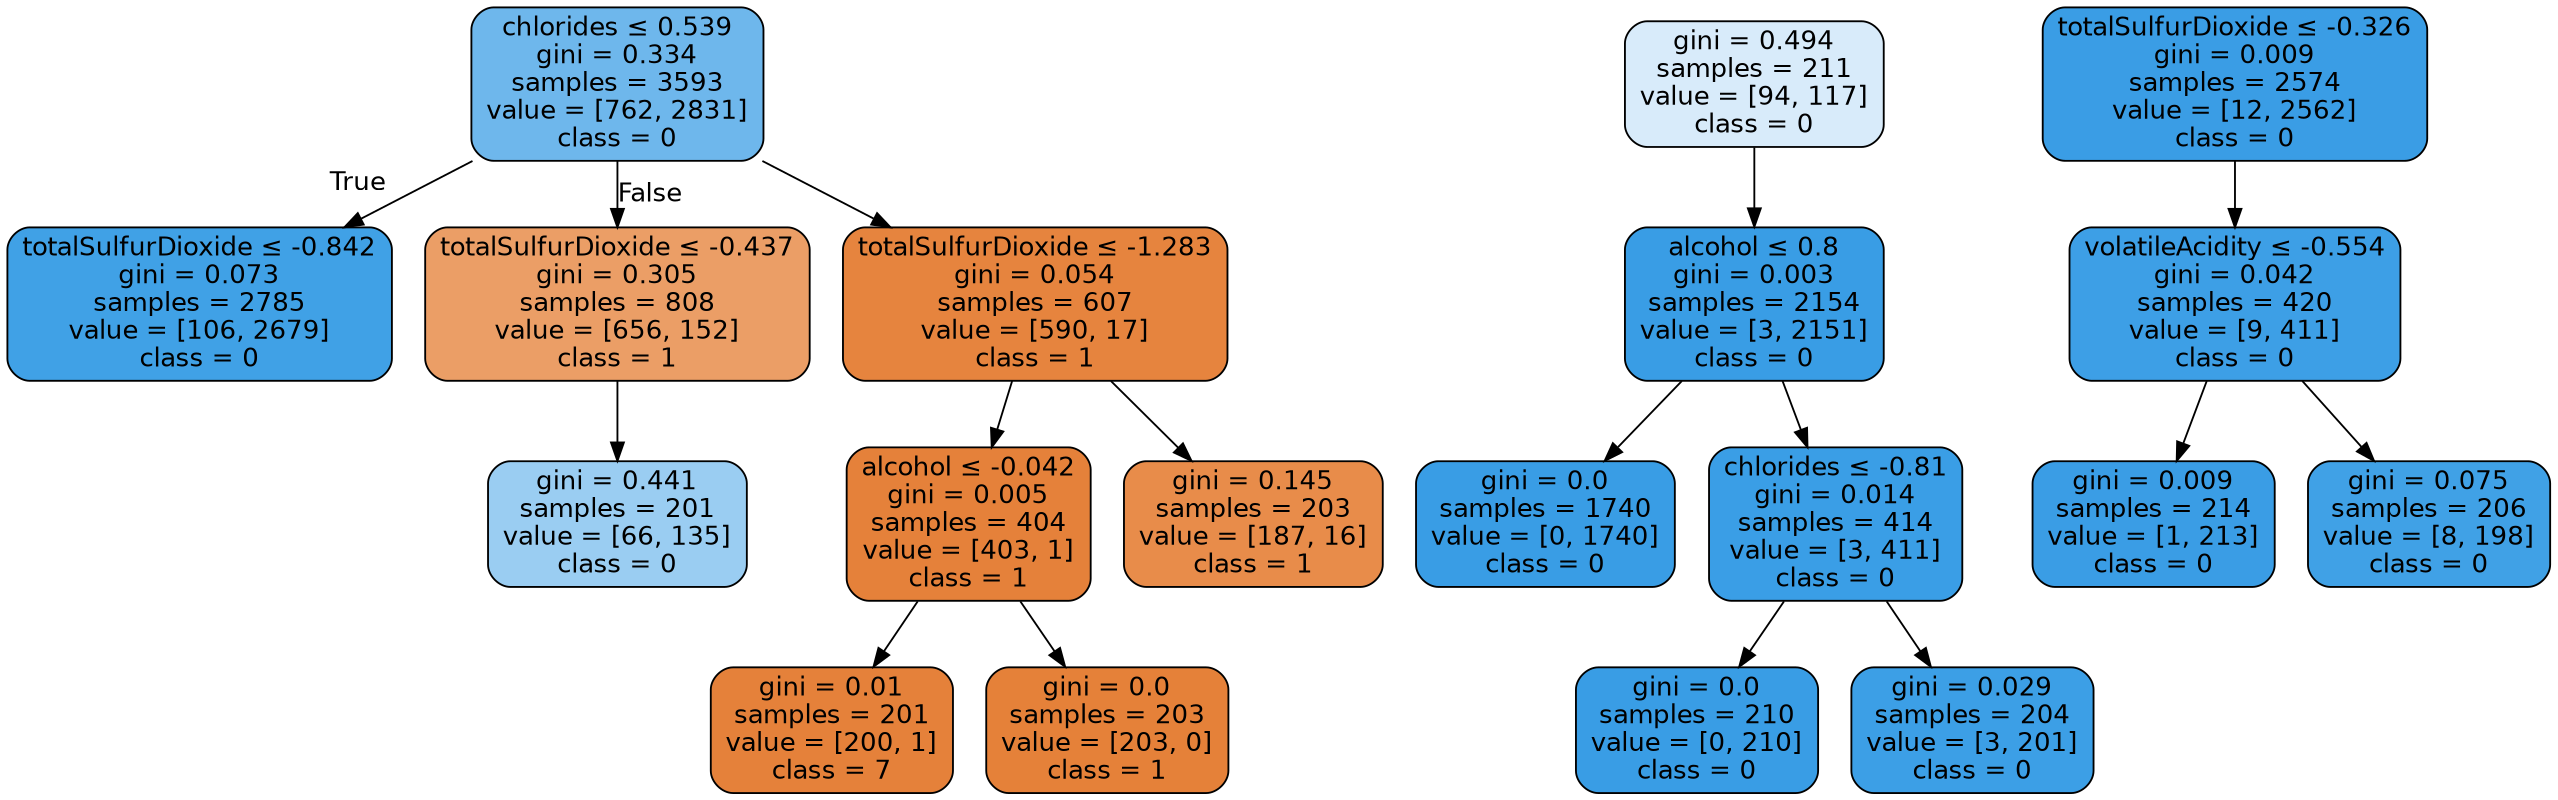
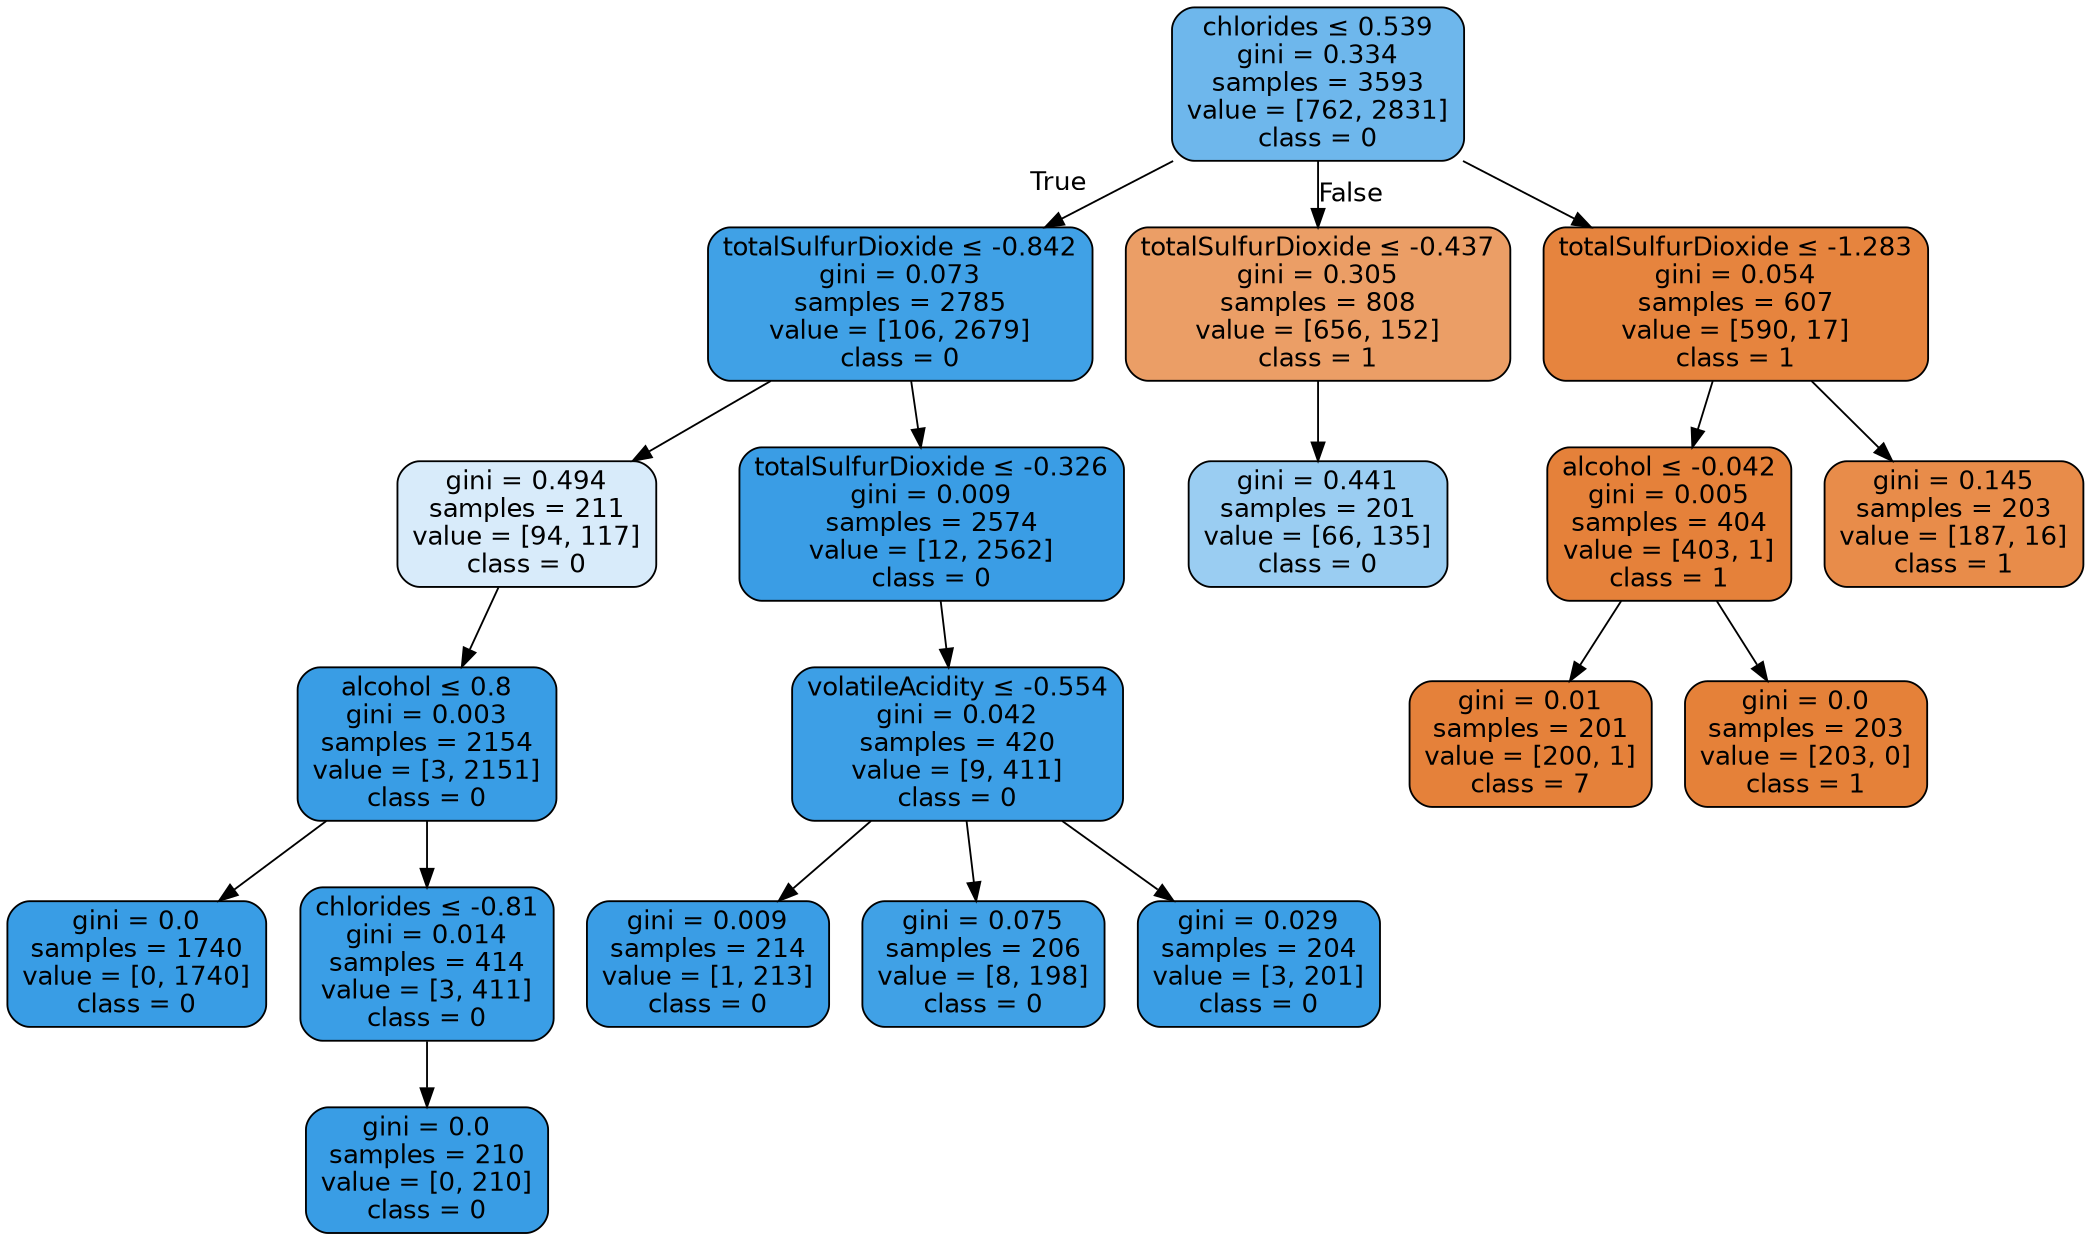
edge "totalSulfurDioxide ≤ -0.842" -> "totalSulfurDioxide ≤ -0.326": added
edge "totalSulfurDioxide ≤ -0.842" -> "gini = 0.494": added
edge "chlorides ≤ -0.81" -> "gini = 0.029": now "volatileAcidity ≤ -0.554" -> "gini = 0.029"
